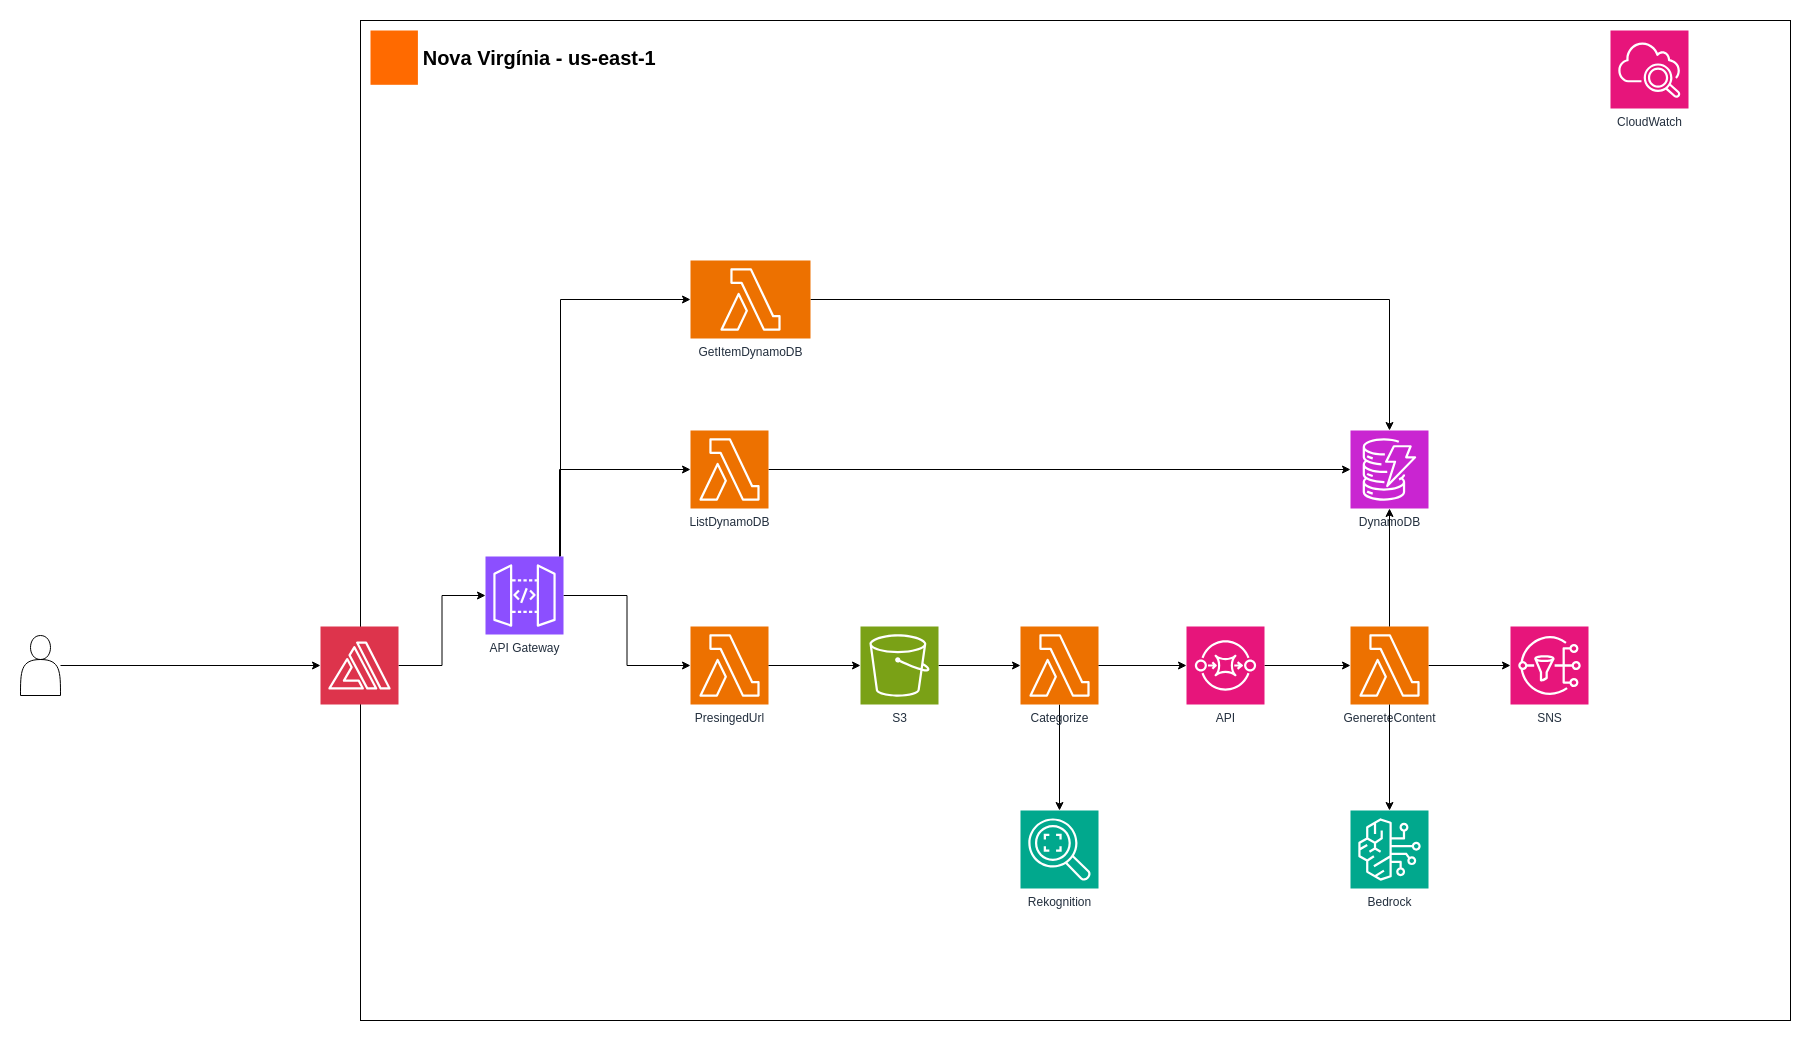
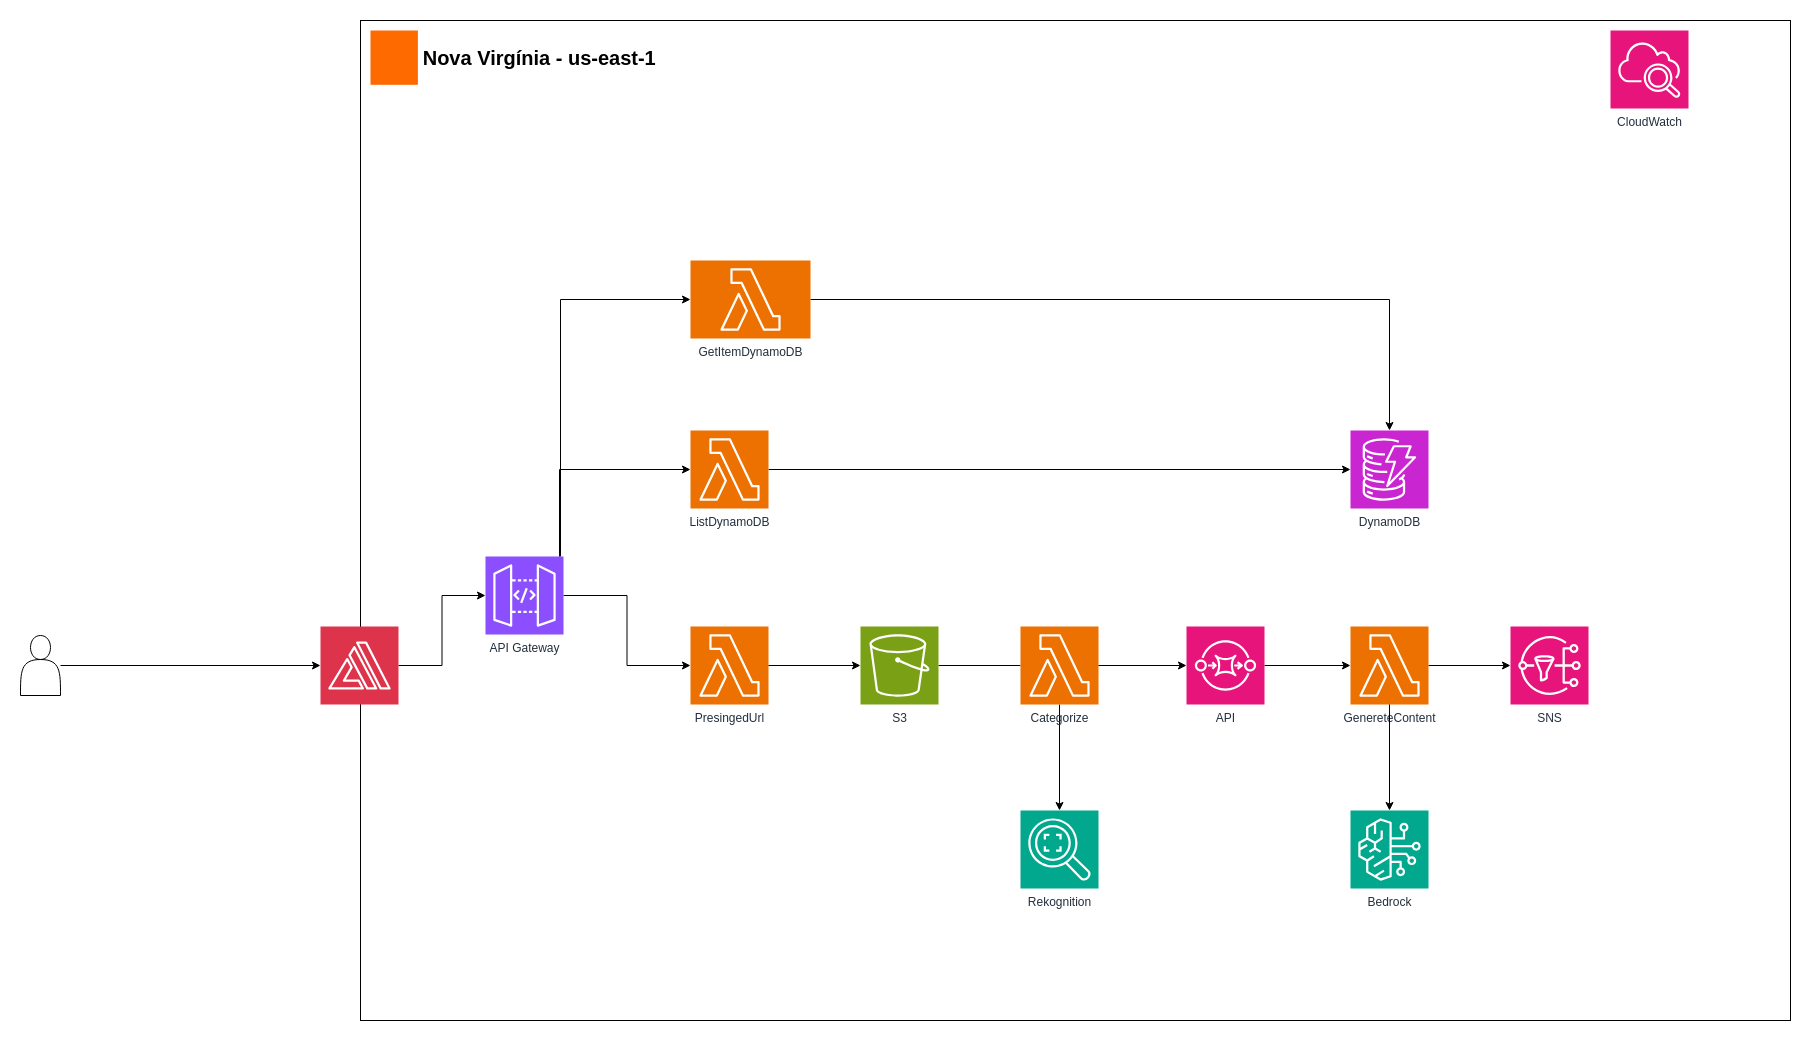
edge "GenereteContent" -> "DynamoDB": removed
edge "S3" -> "Categorize": arrowhead classic -> none
